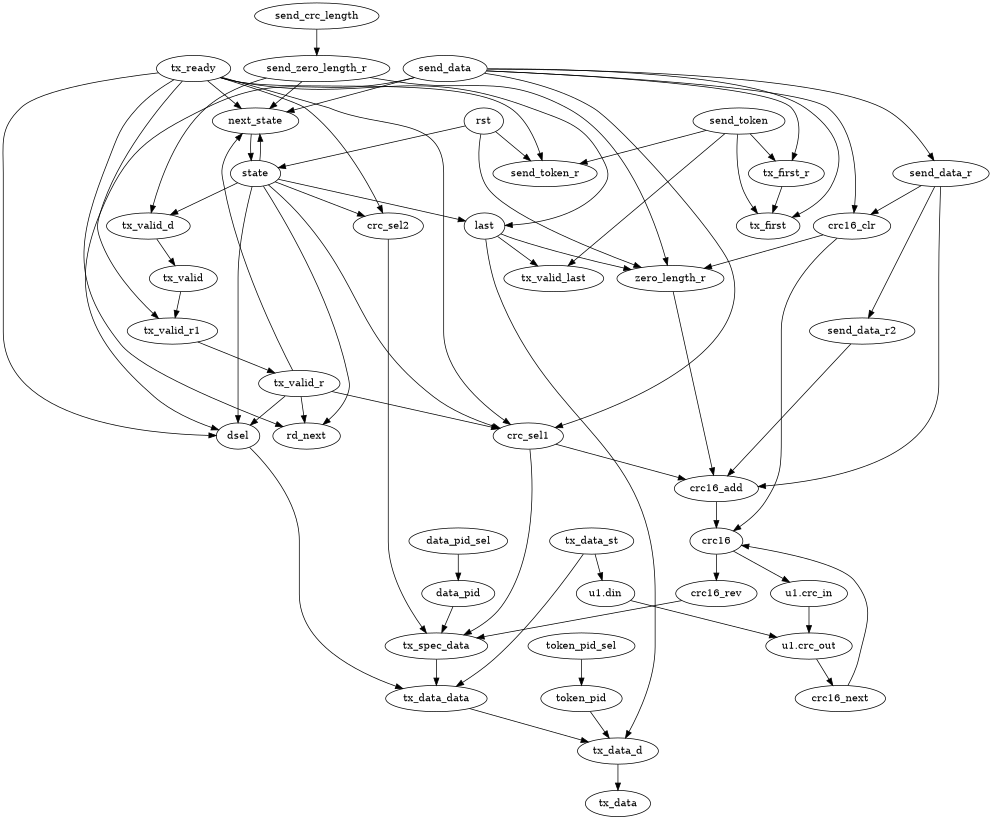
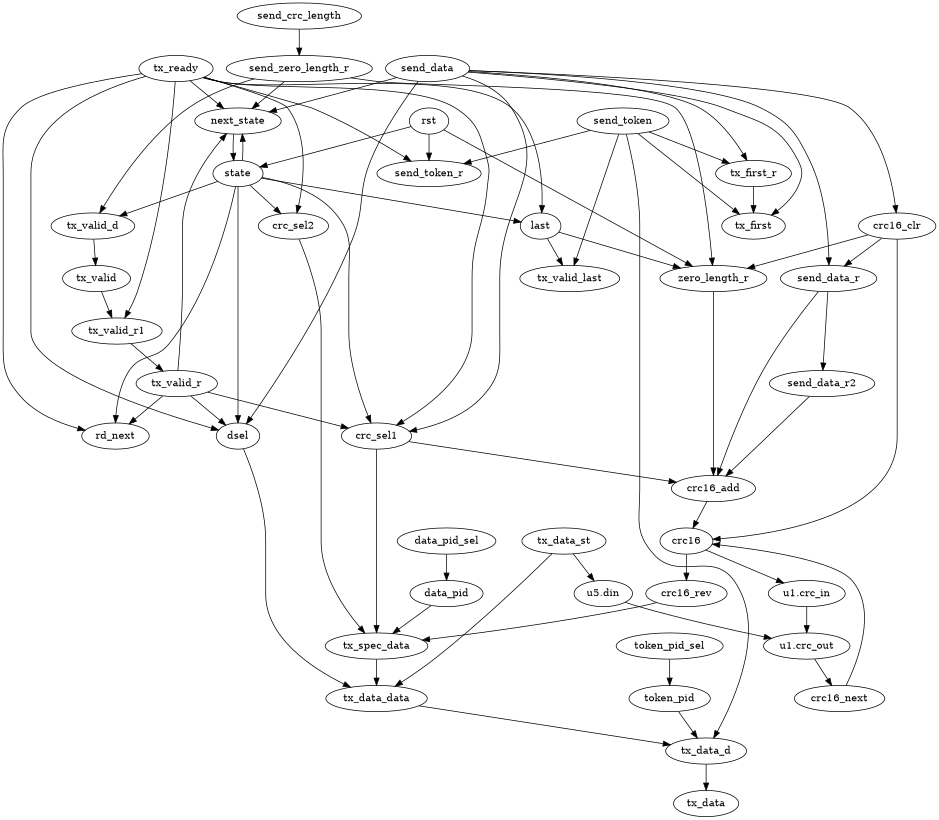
edge "send_data_r" -> "crc16_clr": reversed
edge "last" -> "tx_data_d": now "send_token" -> "tx_data_d"
node "u1.din": label "u1.din" -> "u5.din"
